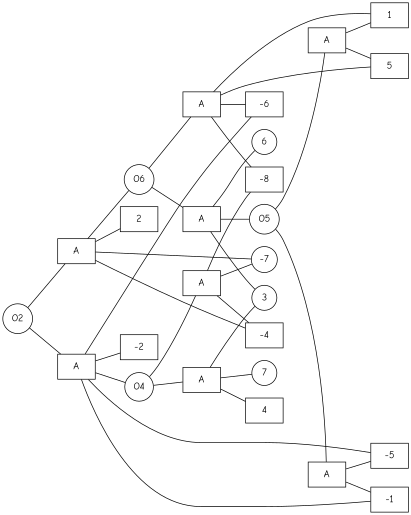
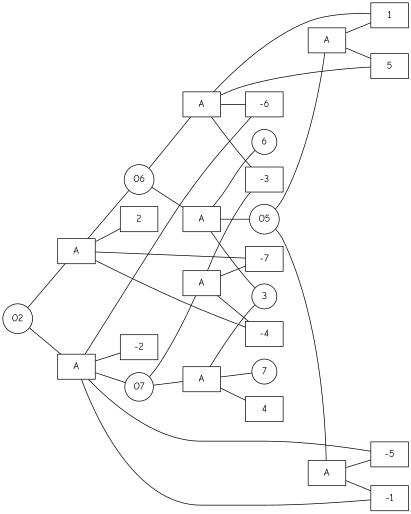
node "-8": label "-8" -> "-3"
node "-7": shape circle -> box
node "O4": label "O4" -> "O7"
